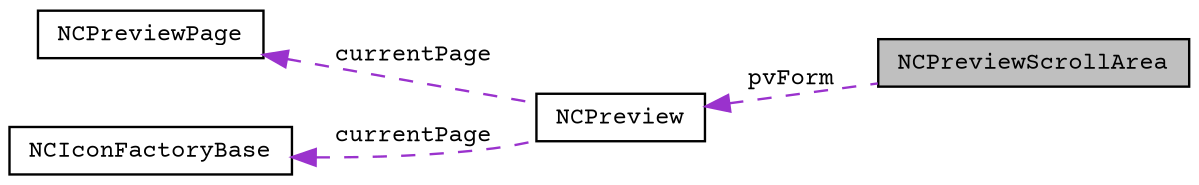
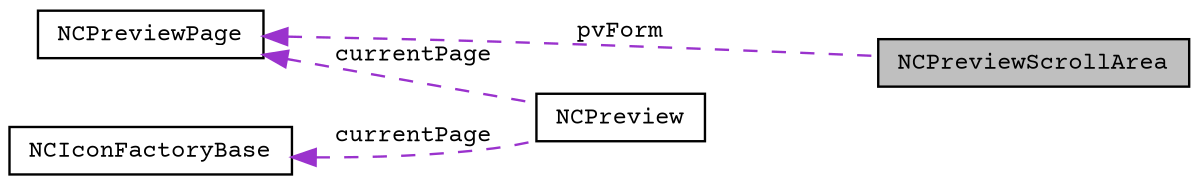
edge "NCPreviewScrollArea" -> "NCPreview": now "NCPreviewScrollArea" -> "NCPreviewPage"
